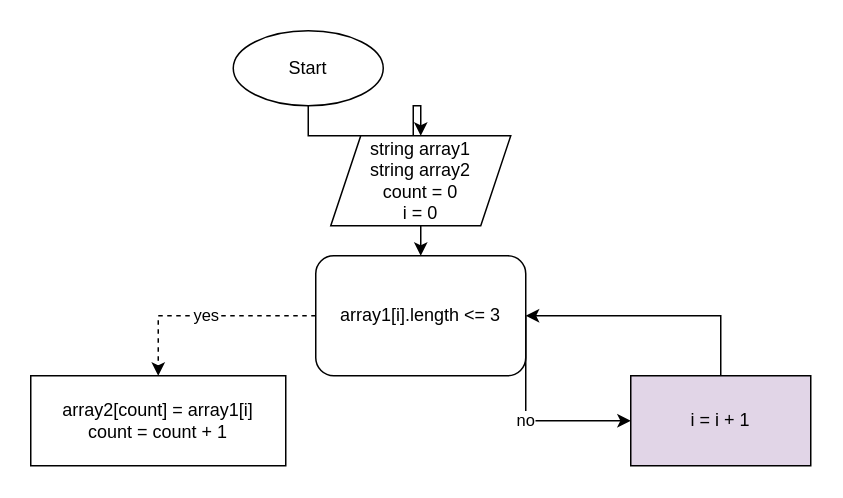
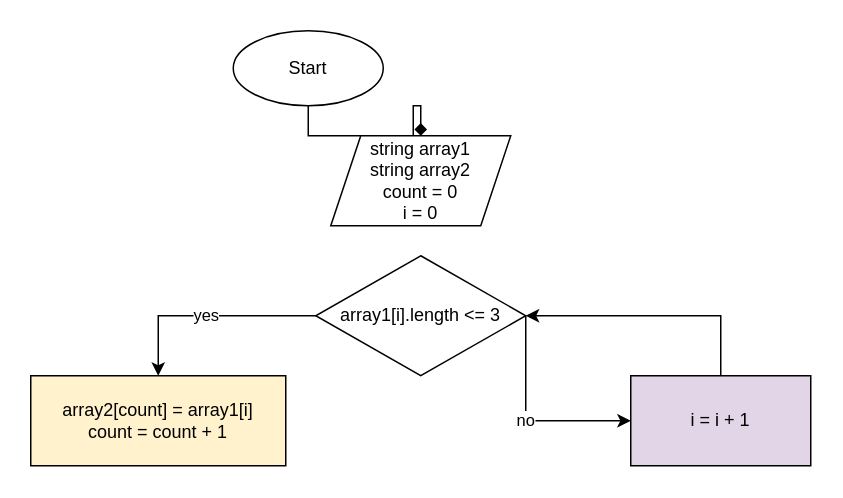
edge "Start" -> "string array1 string array2 count = 0 i = 0": arrowhead classic -> diamond
edge "string array1 string array2 count = 0 i = 0" -> "array1[i].length <= 3": removed
edge "array1[i].length <= 3" -> "array2[count] = array1[i] count = count + 1": style dashed -> solid
node "array1[i].length <= 3": shape rounded rectangle -> diamond
node "array2[count] = array1[i] count = count + 1": fillcolor #ffffff -> #fff2cc
